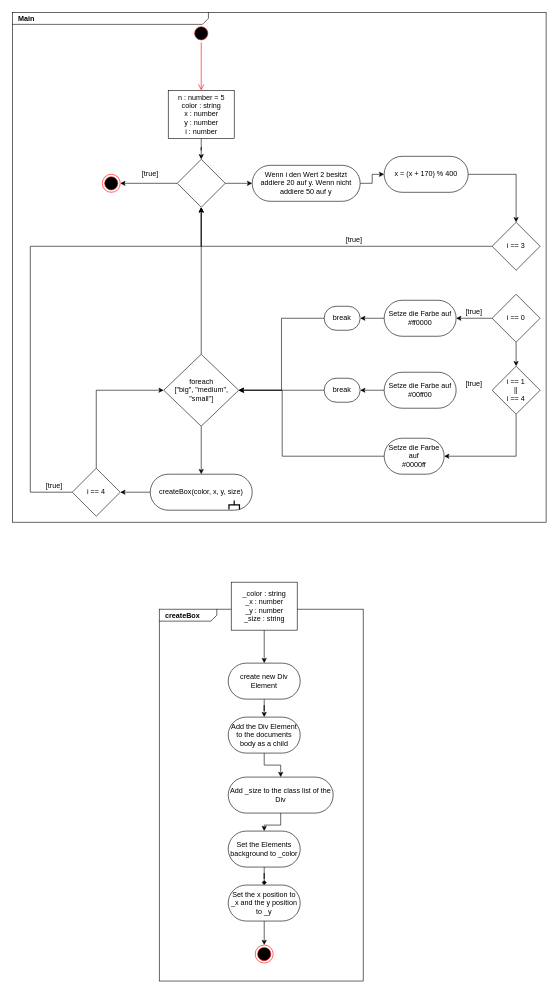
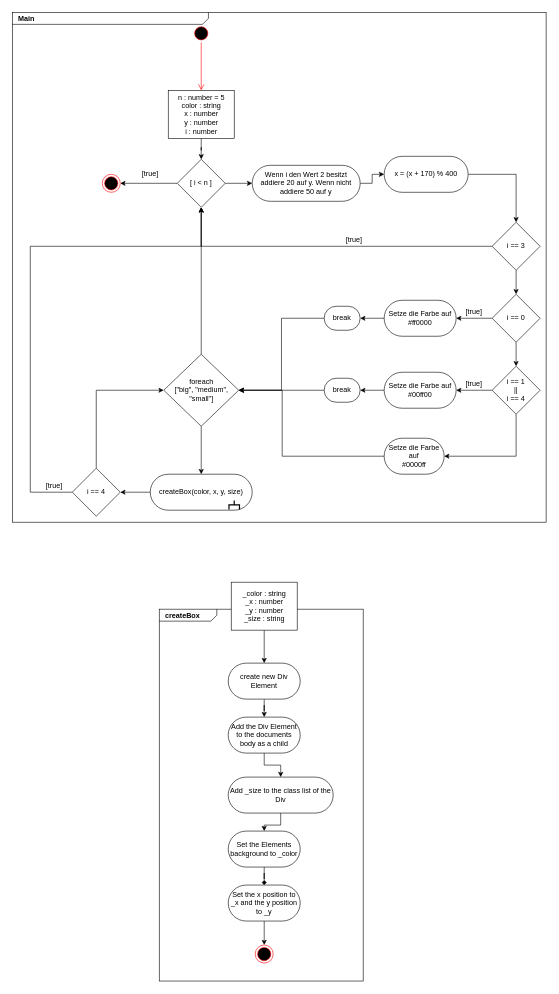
node "[ i < n ]": added
edge "i == 3" -> "i == 0": added
edge "i == 1 || i == 4" -> "Setze die Farbe auf #00ff00": added
